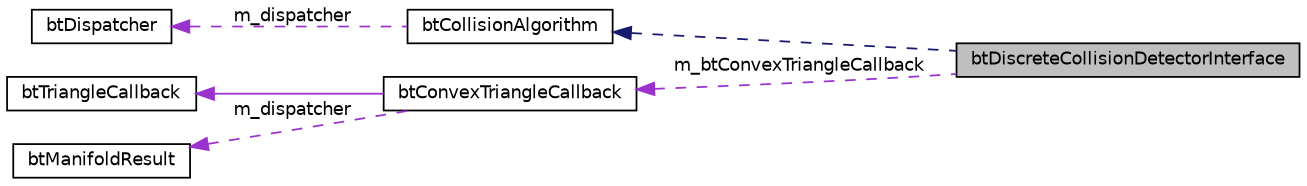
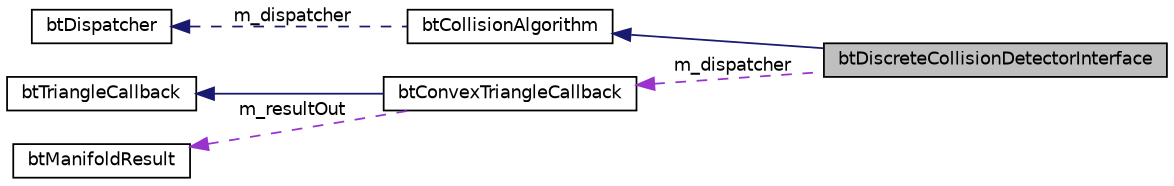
edge "btCollisionAlgorithm" -> "btDispatcher": color darkorchid3 -> midnightblue
edge "btDiscreteCollisionDetectorInterface" -> "btCollisionAlgorithm": style dashed -> solid
edge "btDiscreteCollisionDetectorInterface" -> "btConvexTriangleCallback": label " m_btConvexTriangleCallback" -> " m_dispatcher"
edge "btConvexTriangleCallback" -> "btTriangleCallback": color darkorchid3 -> midnightblue
edge "btConvexTriangleCallback" -> "btManifoldResult": label " m_dispatcher" -> " m_resultOut"
